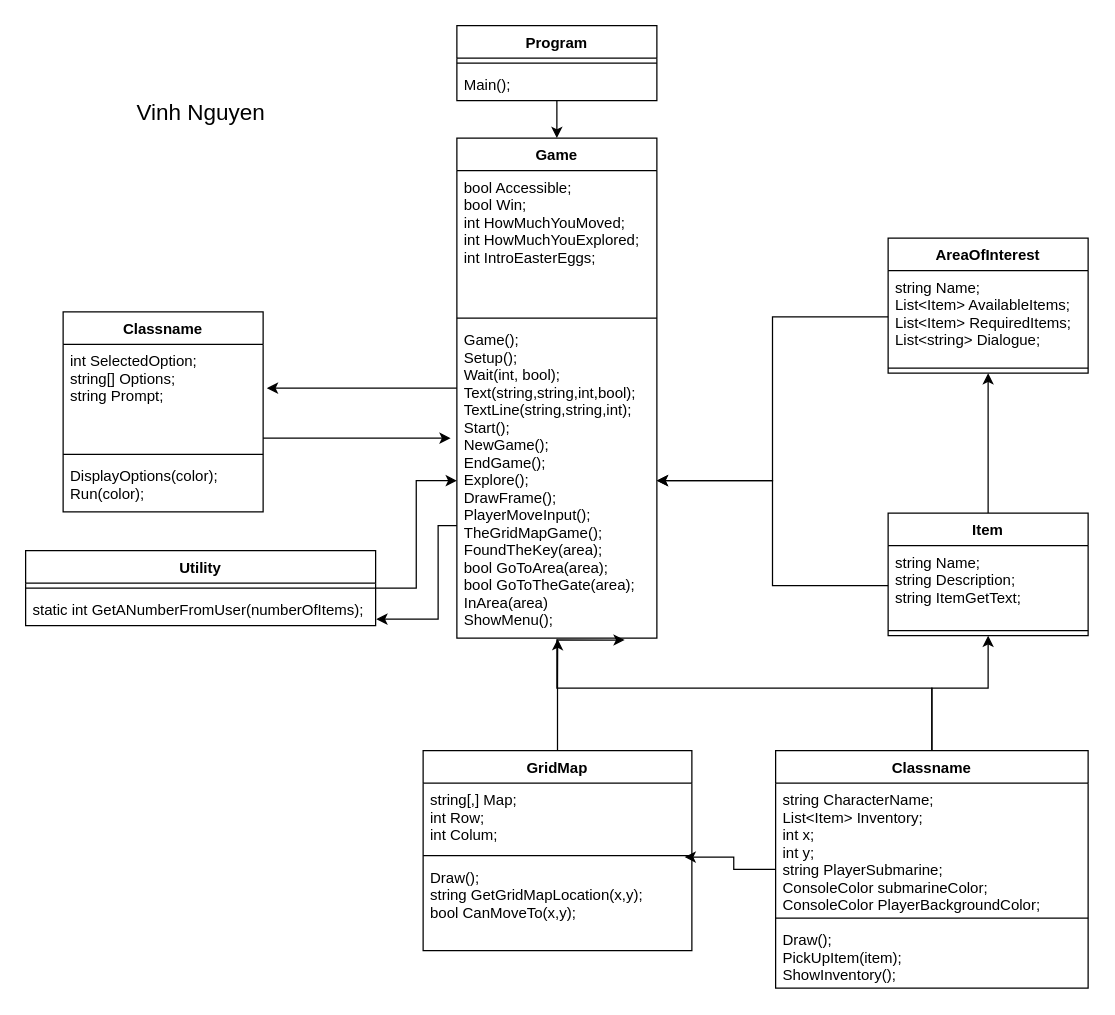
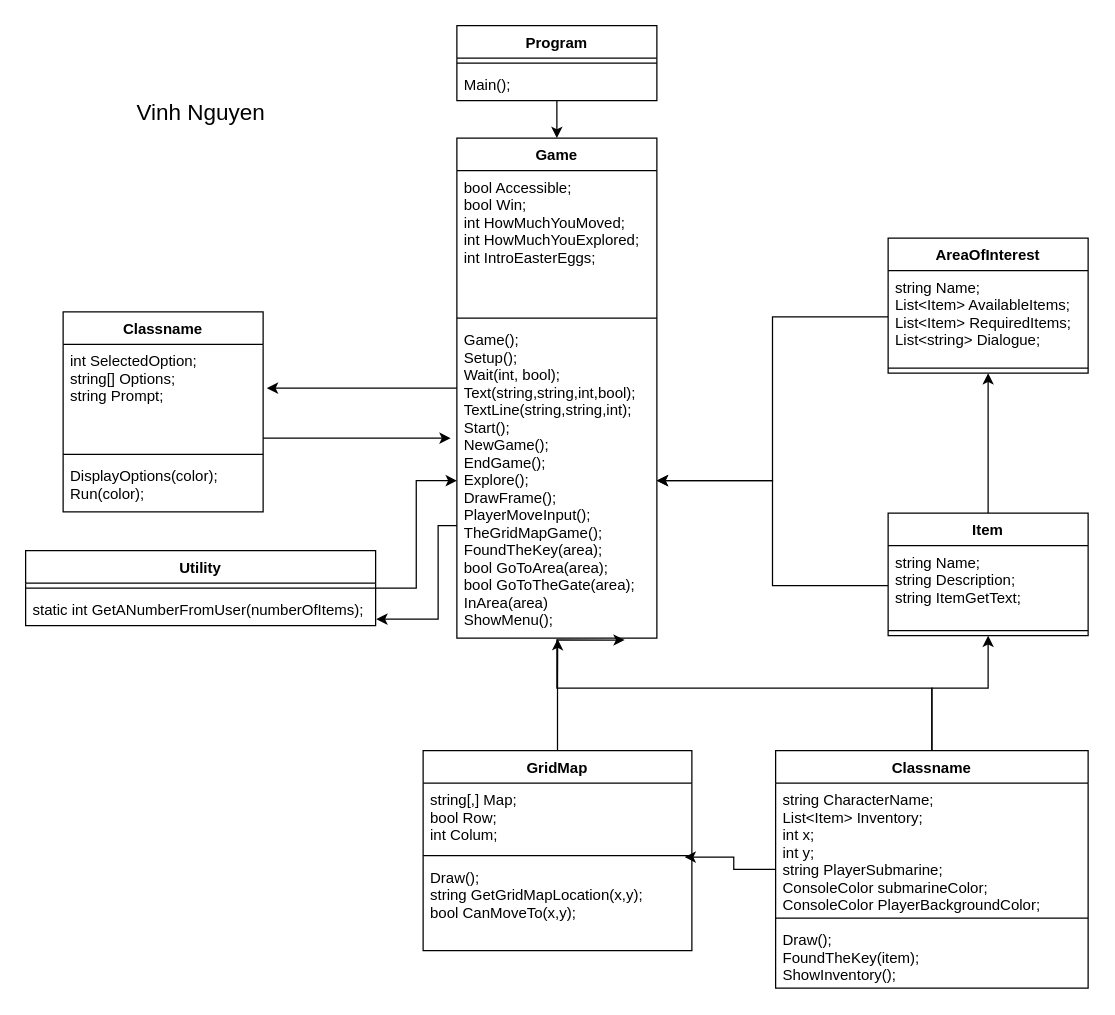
node "string[,] Map; int Row; int Colum;": label "string[,] Map; int Row; int Colum;" -> "string[,] Map; bool Row; int Colum;"
node "Draw(); PickUpItem(item); ShowInventory();": label "Draw(); PickUpItem(item); ShowInventory();" -> "Draw(); FoundTheKey(item); ShowInventory();"
